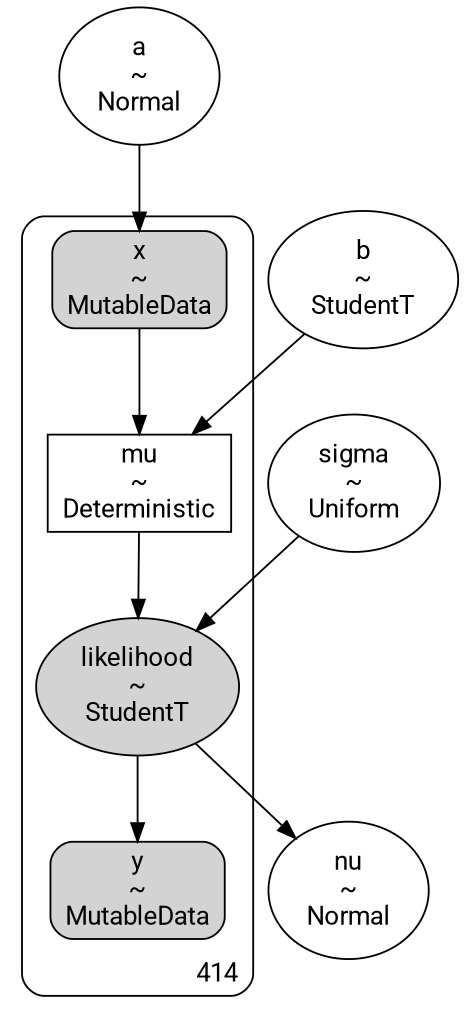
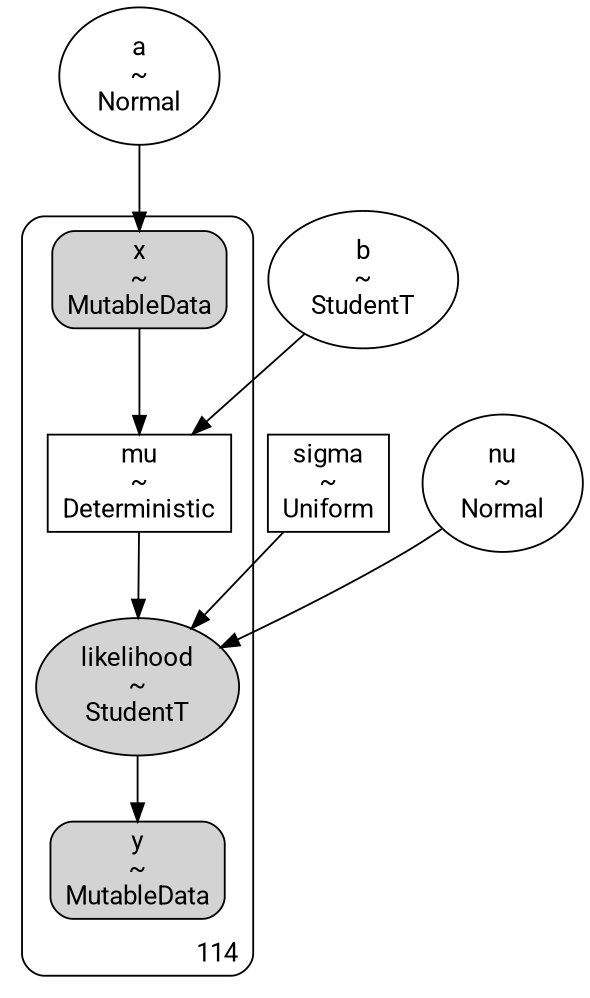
node "sigma ~ Uniform": shape ellipse -> box
edge "likelihood ~ StudentT" -> "nu ~ Normal": reversed
cluster "414": label "414" -> "114"
